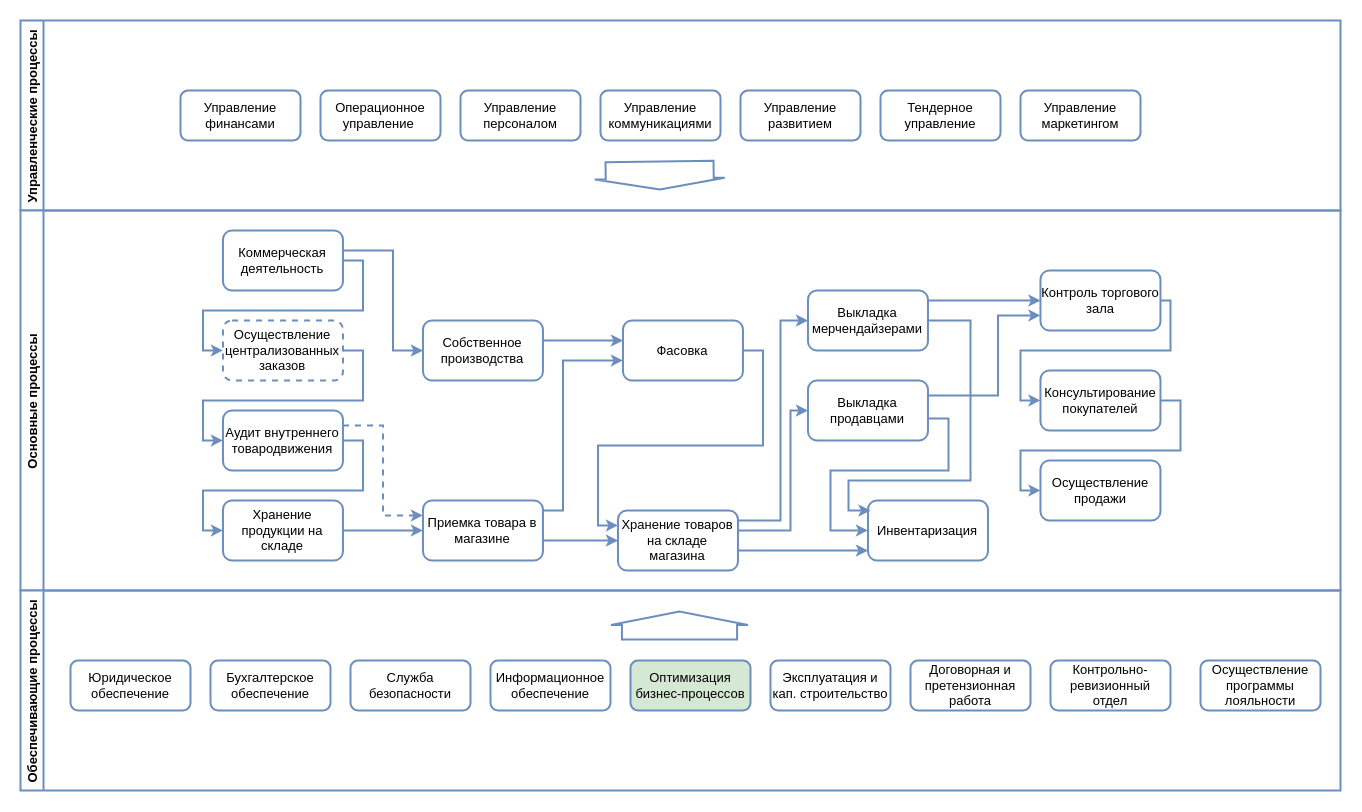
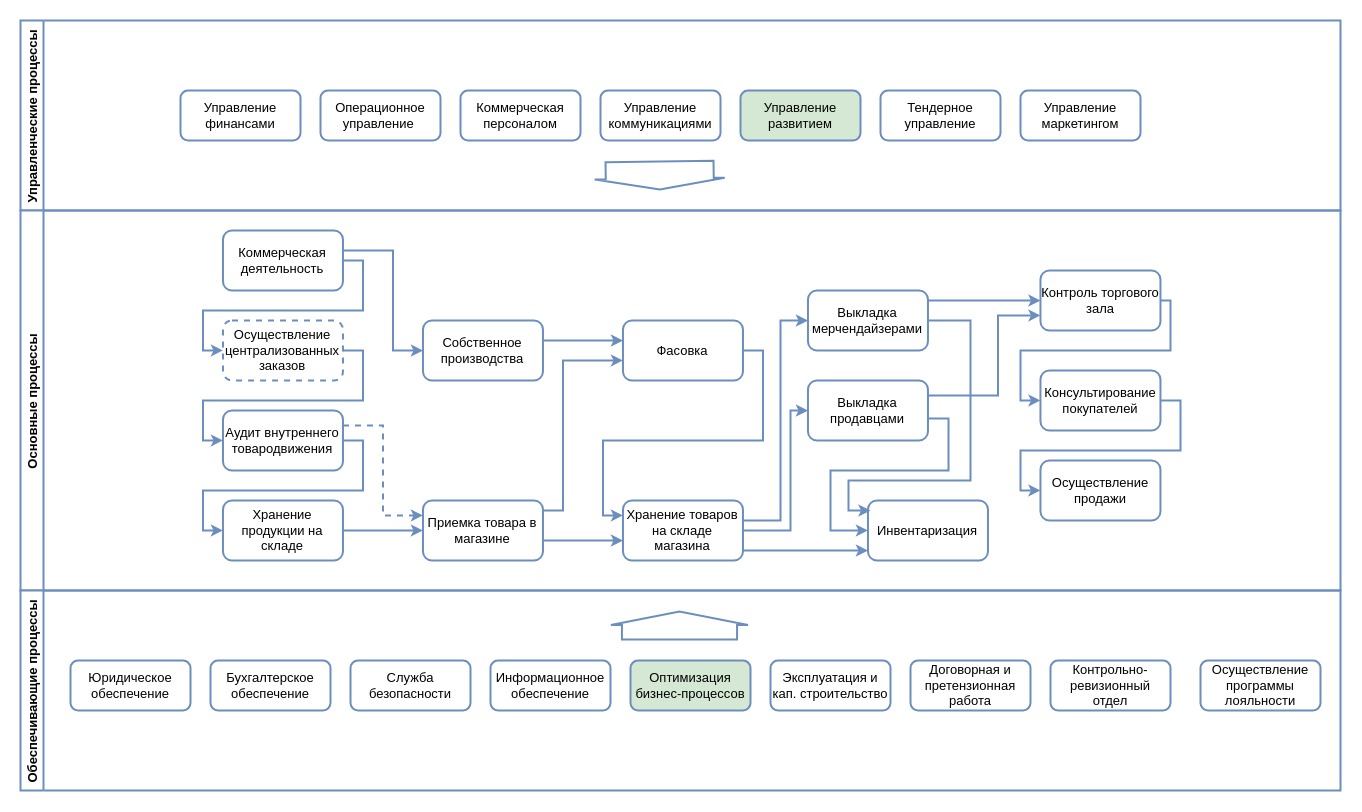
node "Управление персоналом": label "Управление персоналом" -> "Коммерческая персоналом"
node "Управление развитием": fillcolor #ffffff -> #d5e8d4
node "Хранение товаров на складе магазина": moved (678, 540) -> (683, 530)
